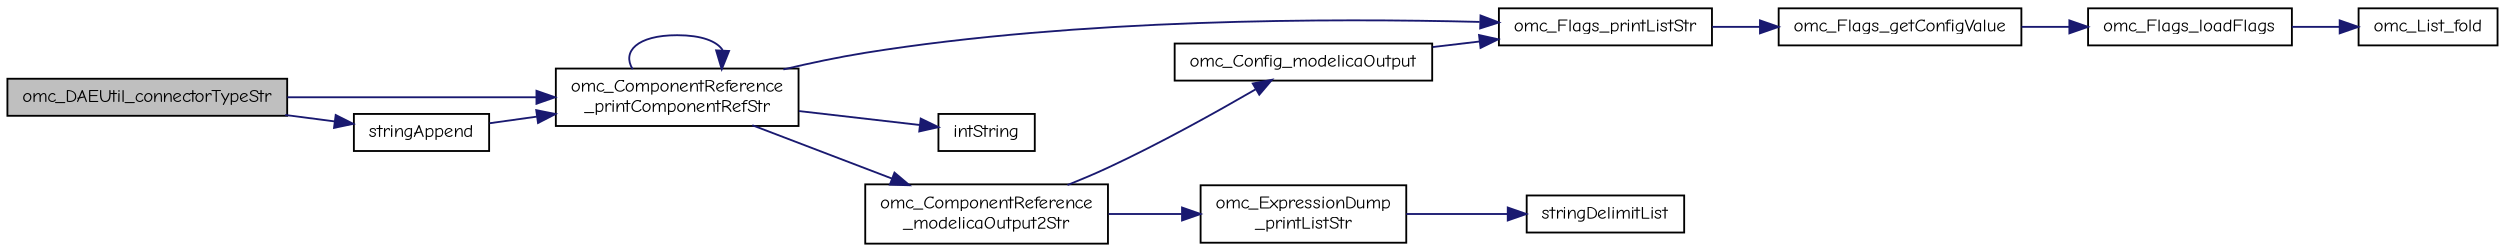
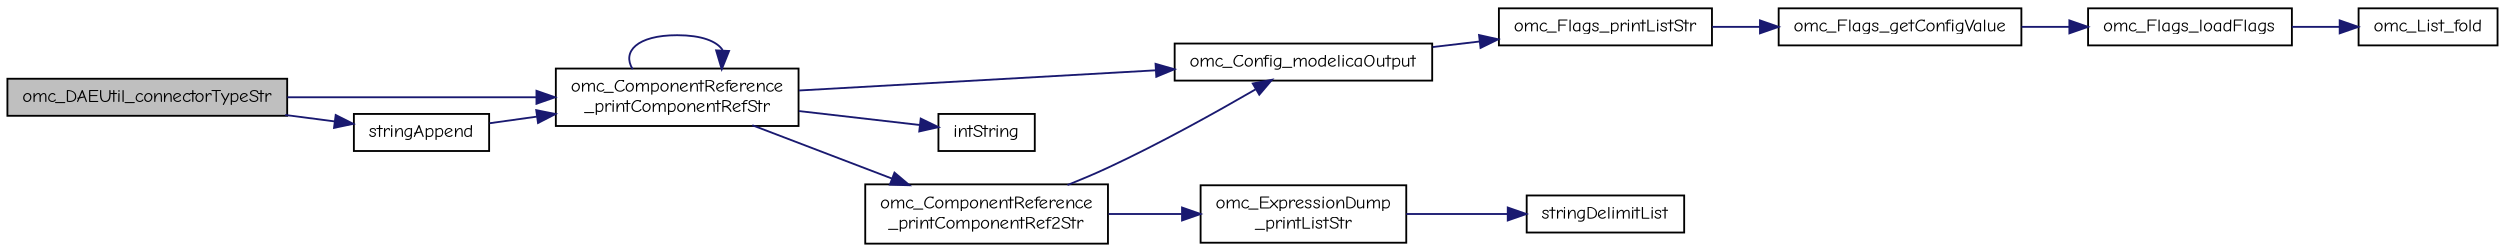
edge "omc_ComponentReference _printComponentRefStr" -> "omc_Flags_printListStr": now "omc_ComponentReference _printComponentRefStr" -> "omc_Config_modelicaOutput"
node "omc_ComponentReference _modelicaOutput2Str": label "omc_ComponentReference _modelicaOutput2Str" -> "omc_ComponentReference _printComponentRef2Str"
